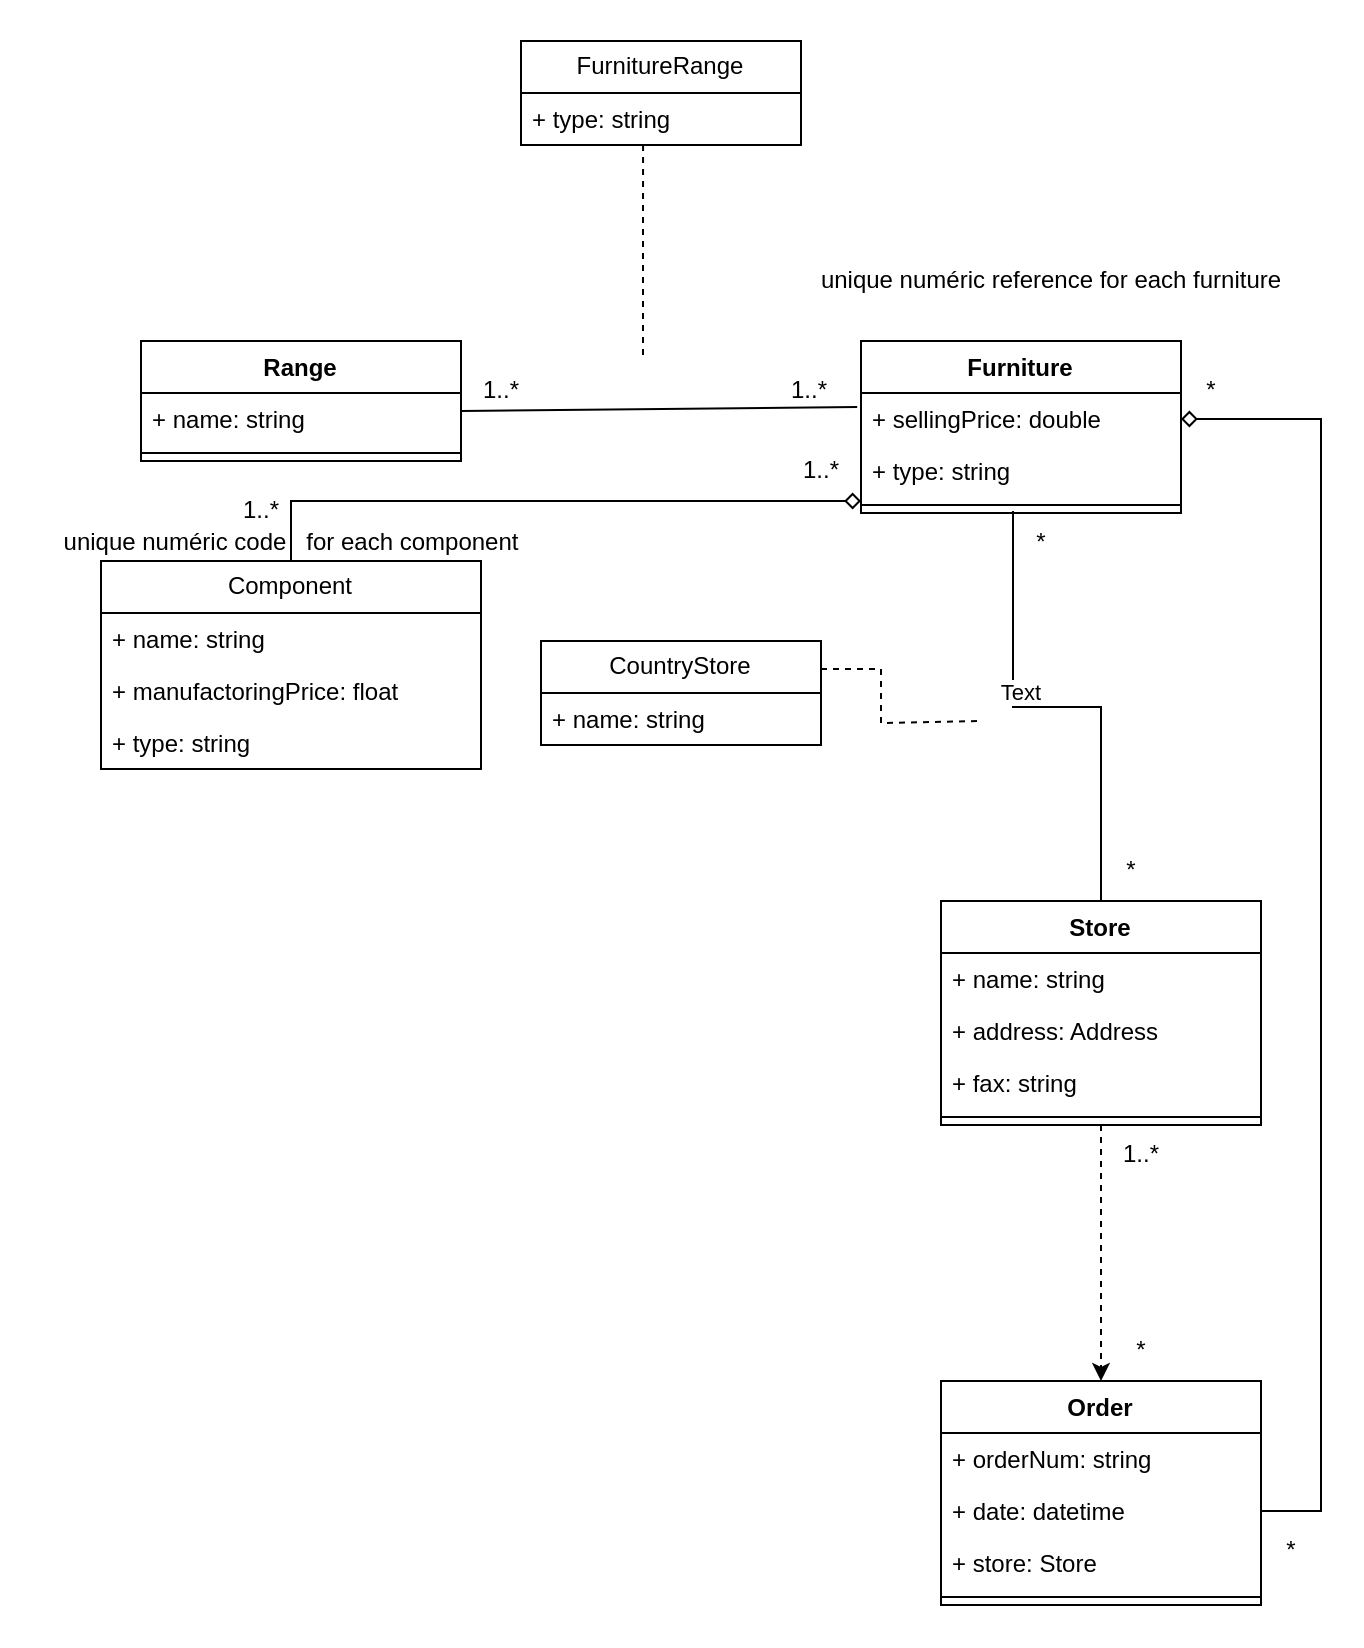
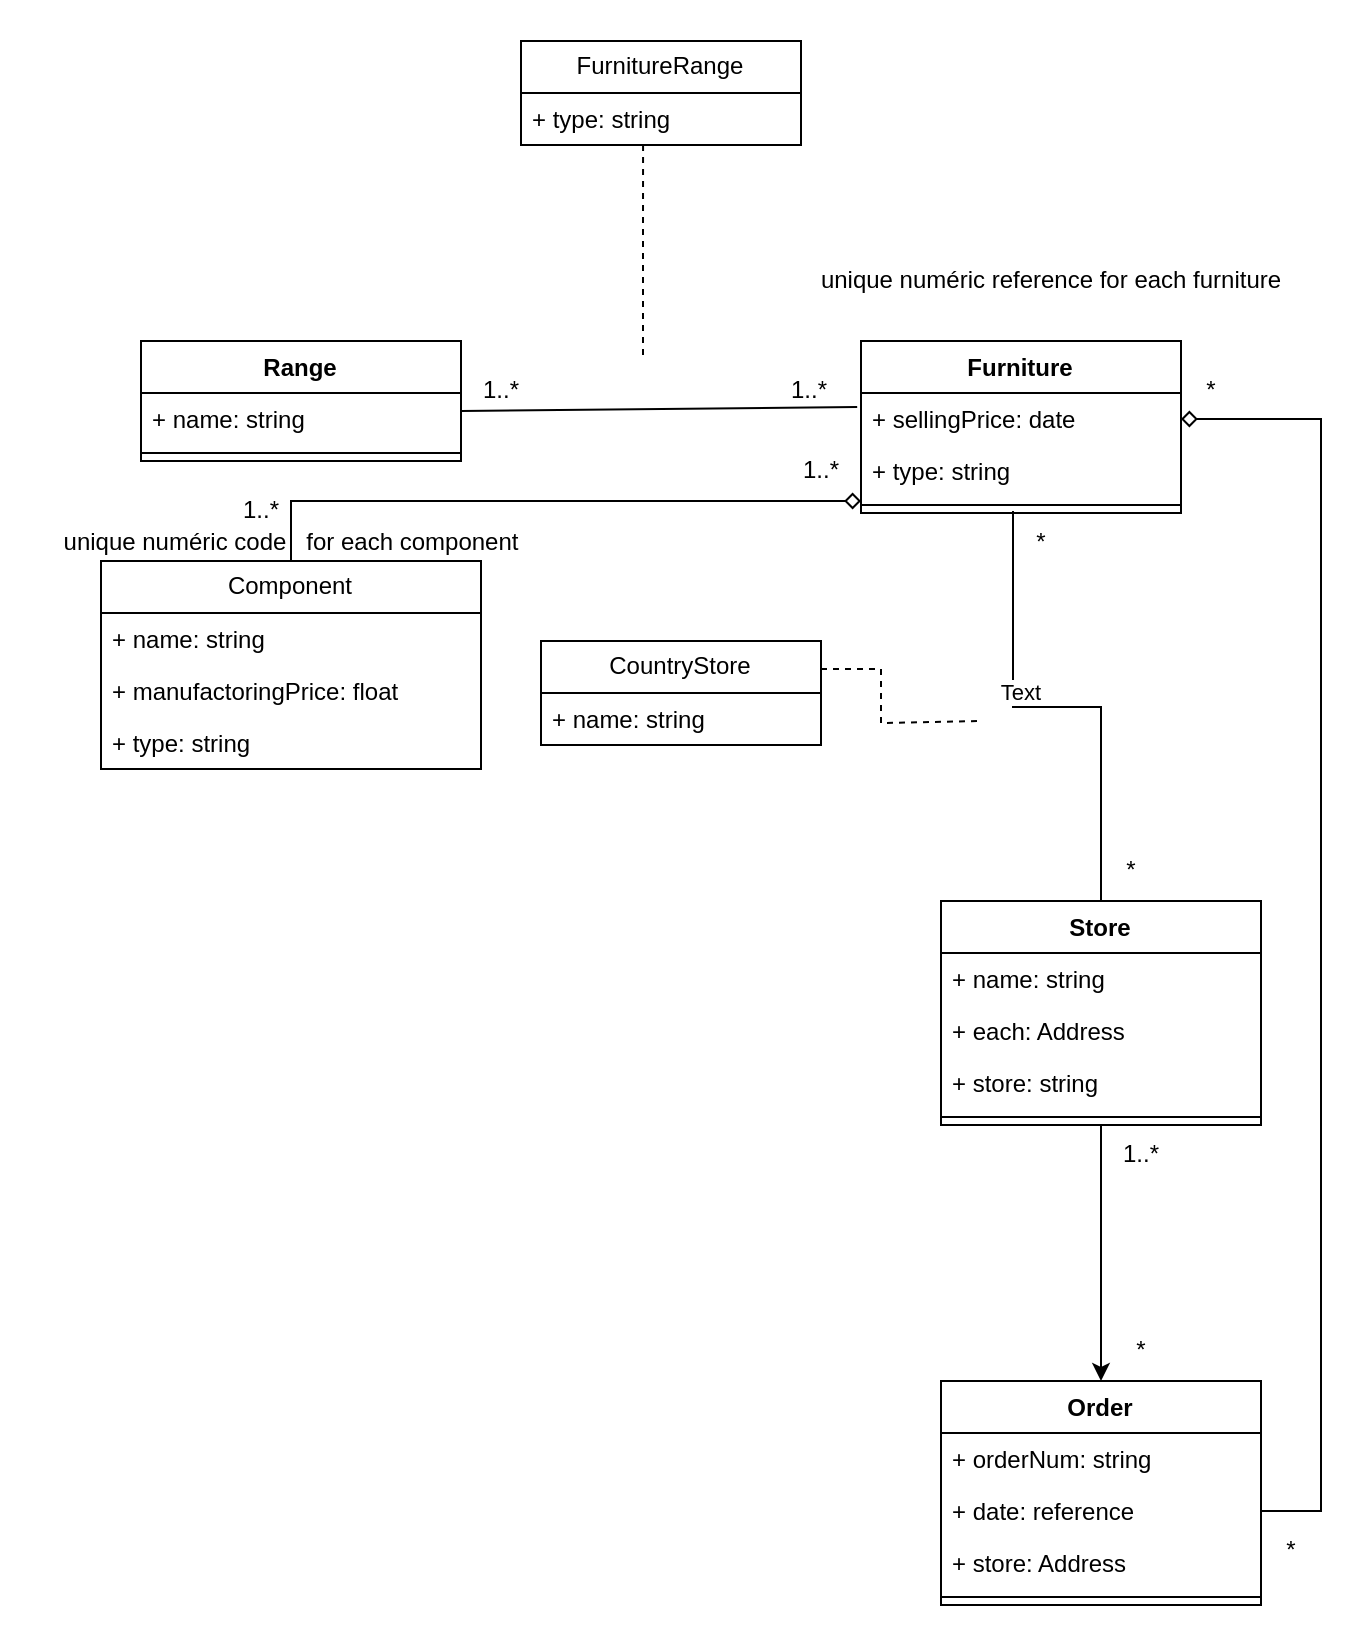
node "+ sellingPrice: double": label "+ sellingPrice: double" -> "+ sellingPrice: date"
node "+ address: Address": label "+ address: Address" -> "+ each: Address"
node "+ fax: string": label "+ fax: string" -> "+ store: string"
edge "Store" -> "Order": style dashed -> solid
node "+ date: datetime": label "+ date: datetime" -> "+ date: reference"
node "+ store: Store": label "+ store: Store" -> "+ store: Address"
